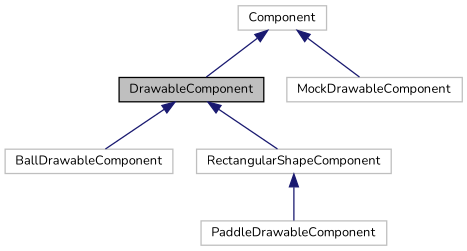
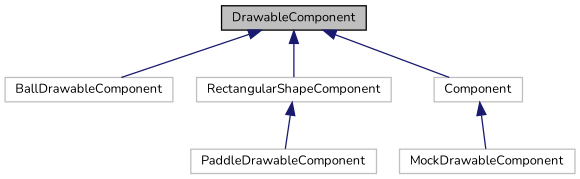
edge "DrawableComponent" -> "Component": reversed
